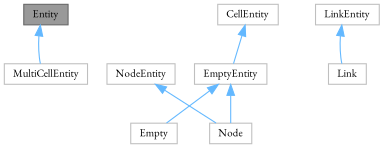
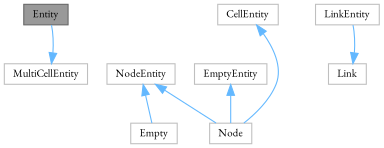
edge "MultiCellEntity" -> "Entity": reversed
edge "EmptyEntity" -> "CellEntity": now "Node" -> "CellEntity"
edge "Link" -> "LinkEntity": reversed
edge "Empty" -> "EmptyEntity": now "Empty" -> "NodeEntity"
